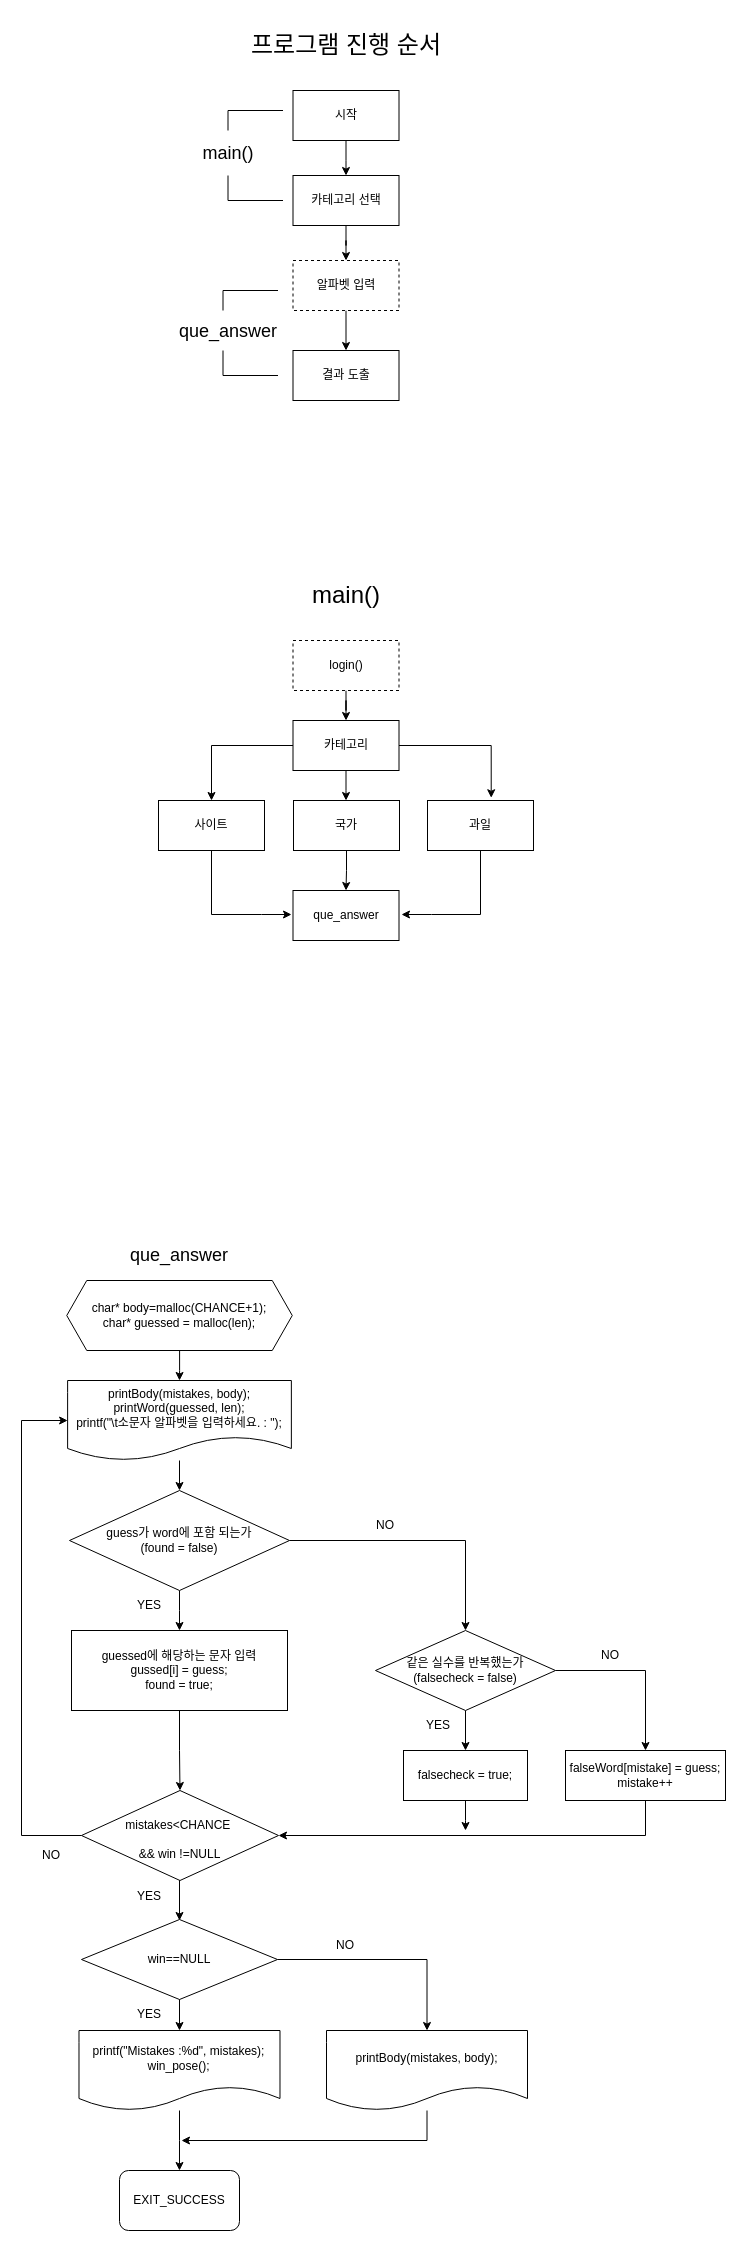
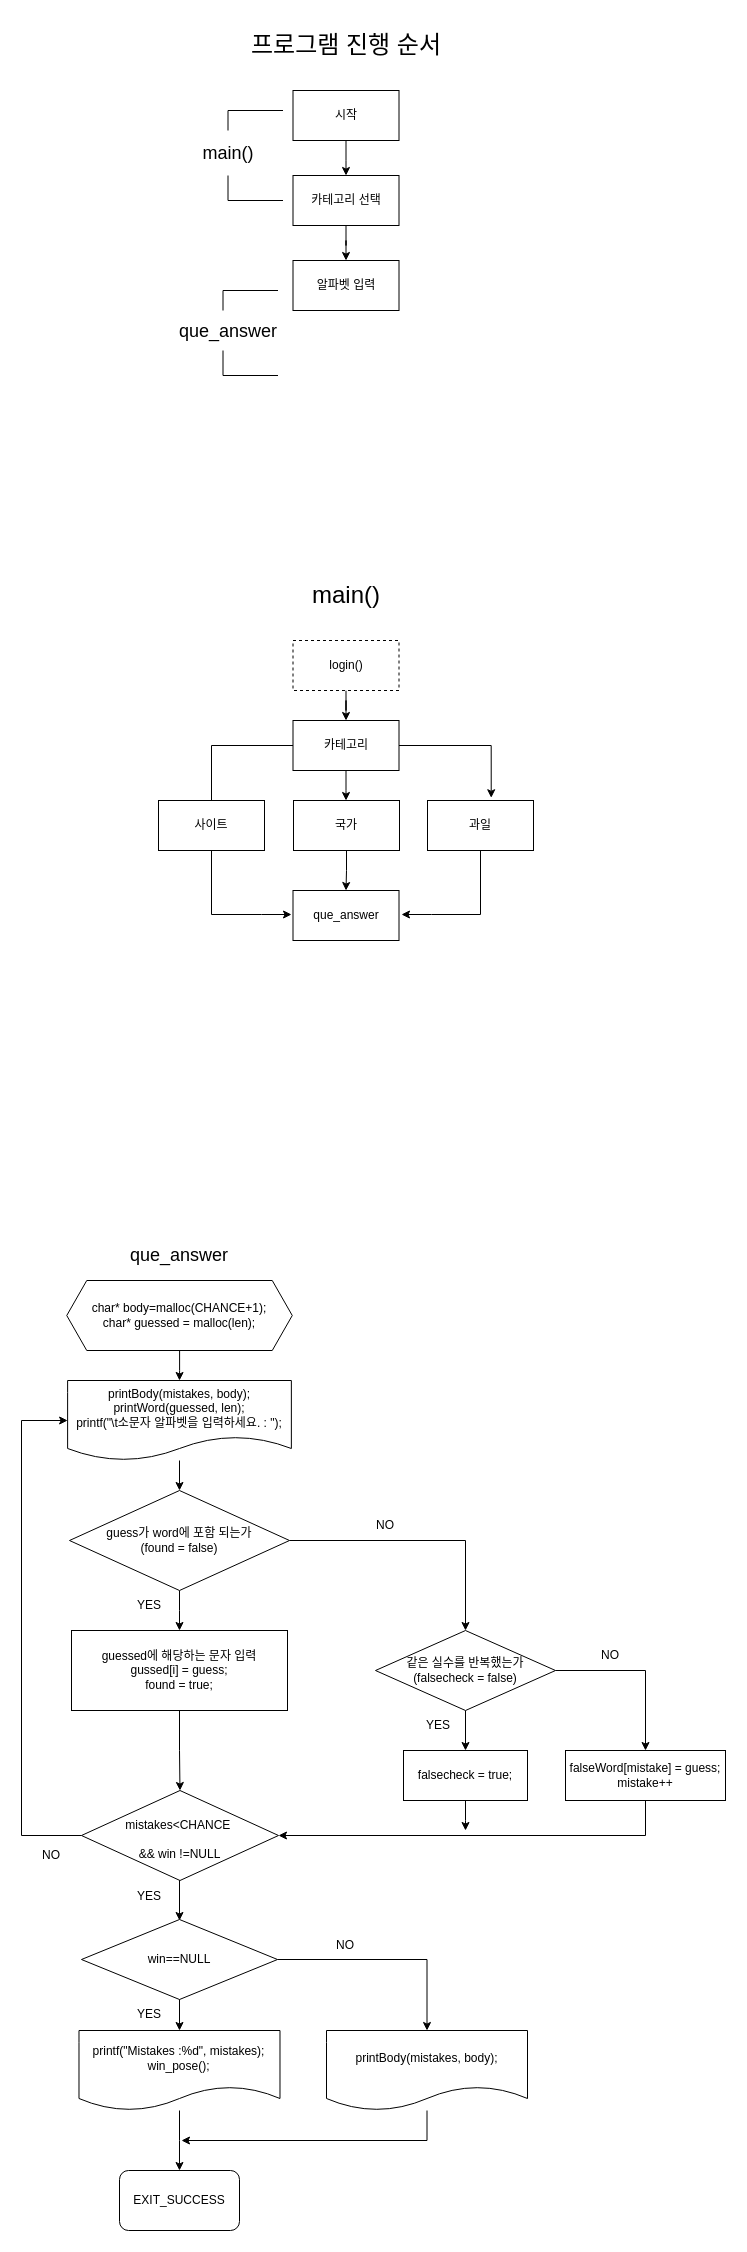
node "알파벳 입력": style dashed -> solid
edge "알파벳 입력" -> "결과 도출": removed
node "결과 도출": removed
edge "카테고리" -> "사이트": arrowhead classic -> none
